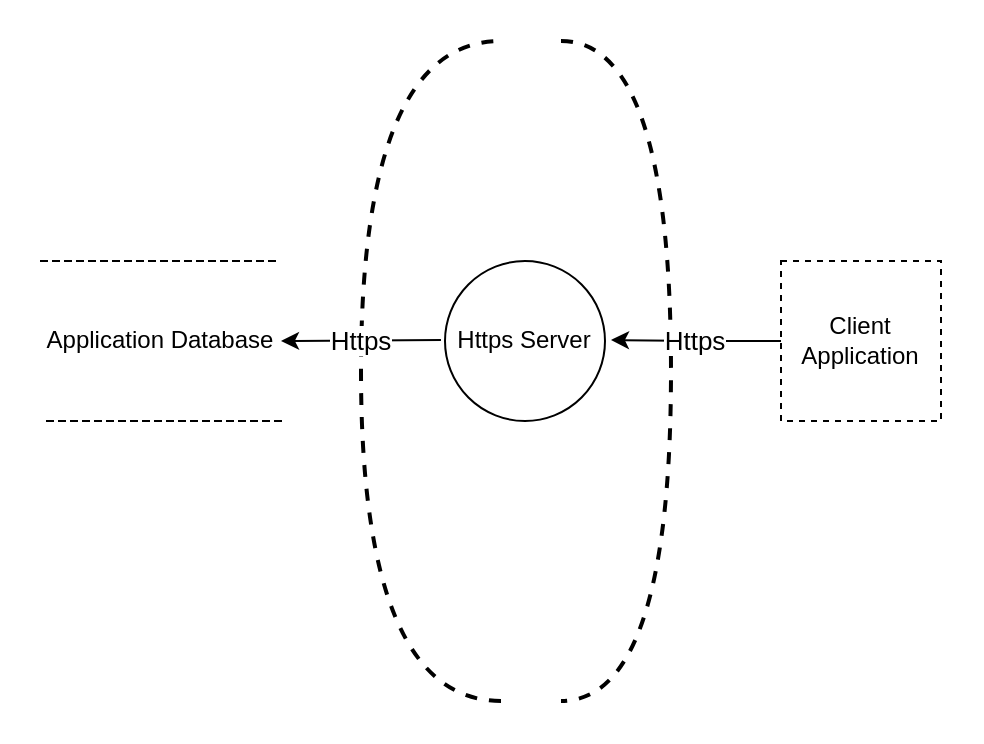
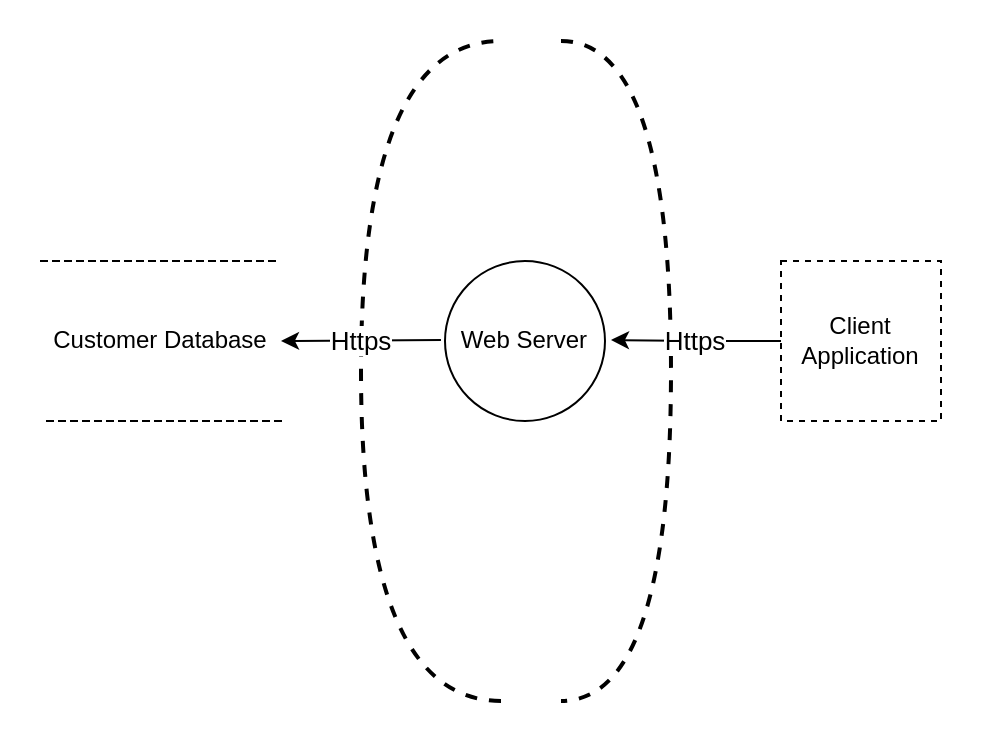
node "Application Database": label "Application Database" -> "Customer Database"
node "Https Server": label "Https Server" -> "Web Server"
